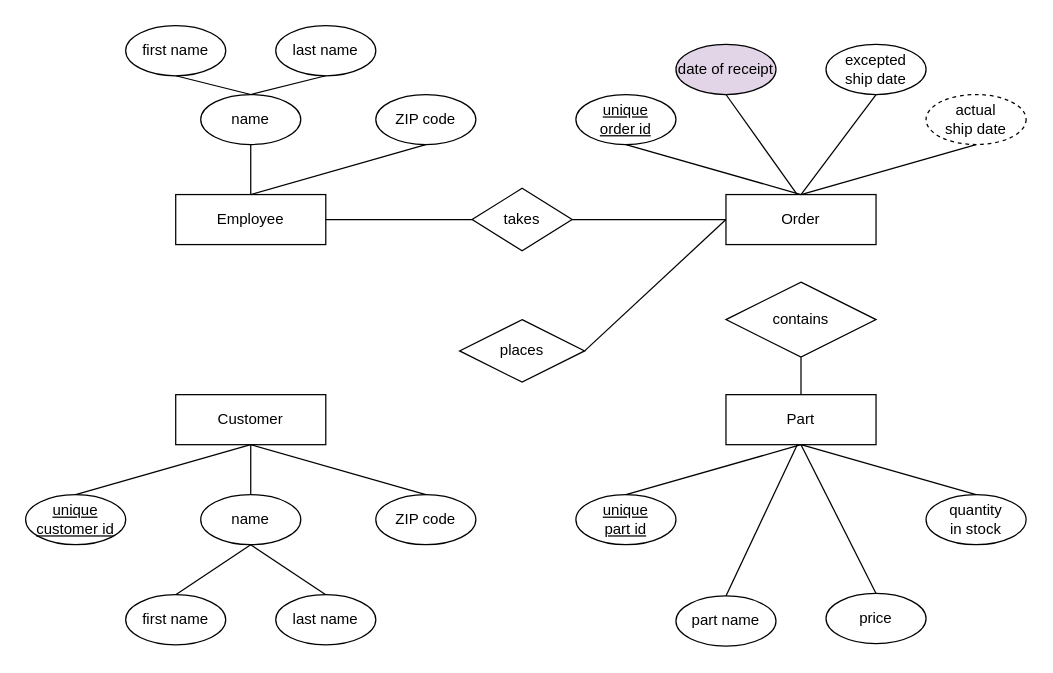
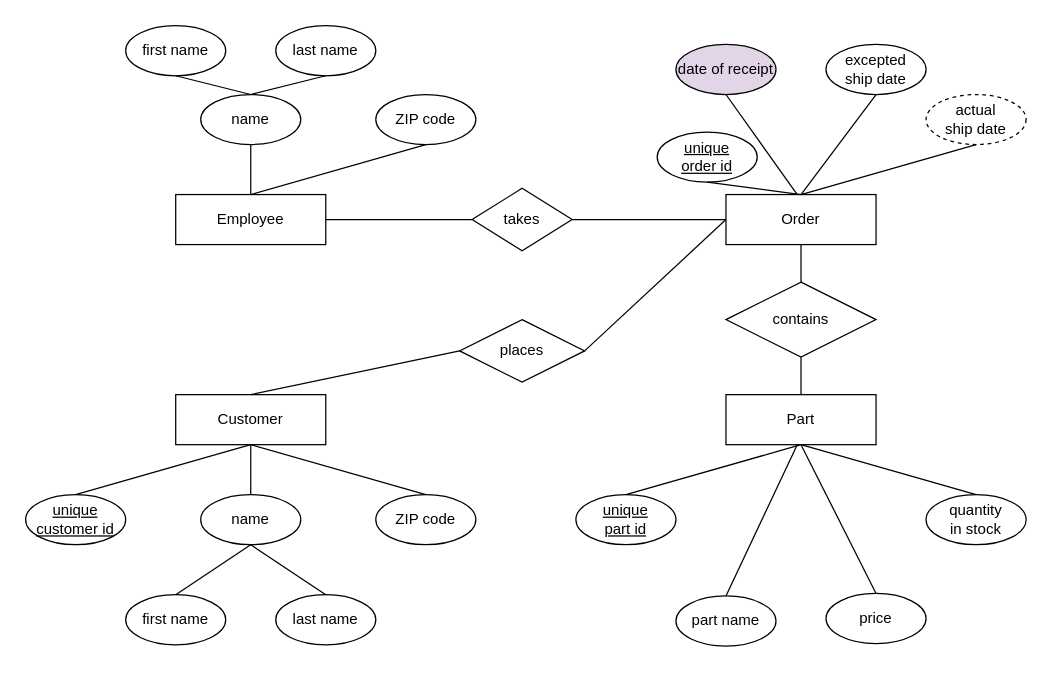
node "unique order id": moved (626, 119) -> (707, 157)
edge "Order" -- "contains": added
edge "places" -- "Customer": added
